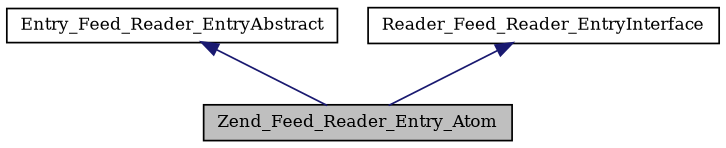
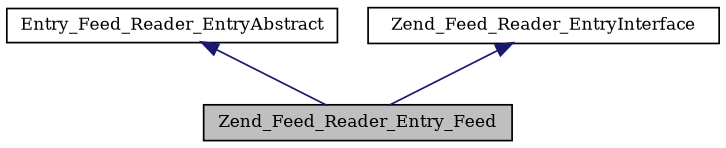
node "Reader_Feed_Reader_EntryInterface": label "Reader_Feed_Reader_EntryInterface" -> "Zend_Feed_Reader_EntryInterface"
node "Zend_Feed_Reader_Entry_Atom": label "Zend_Feed_Reader_Entry_Atom" -> "Zend_Feed_Reader_Entry_Feed"
